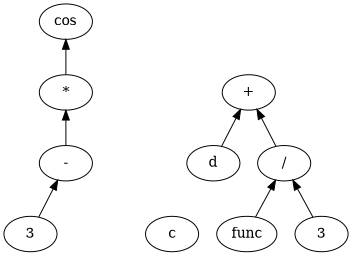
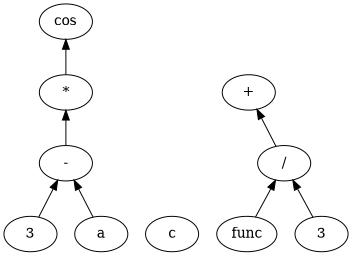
node "d": removed
node "a": added
